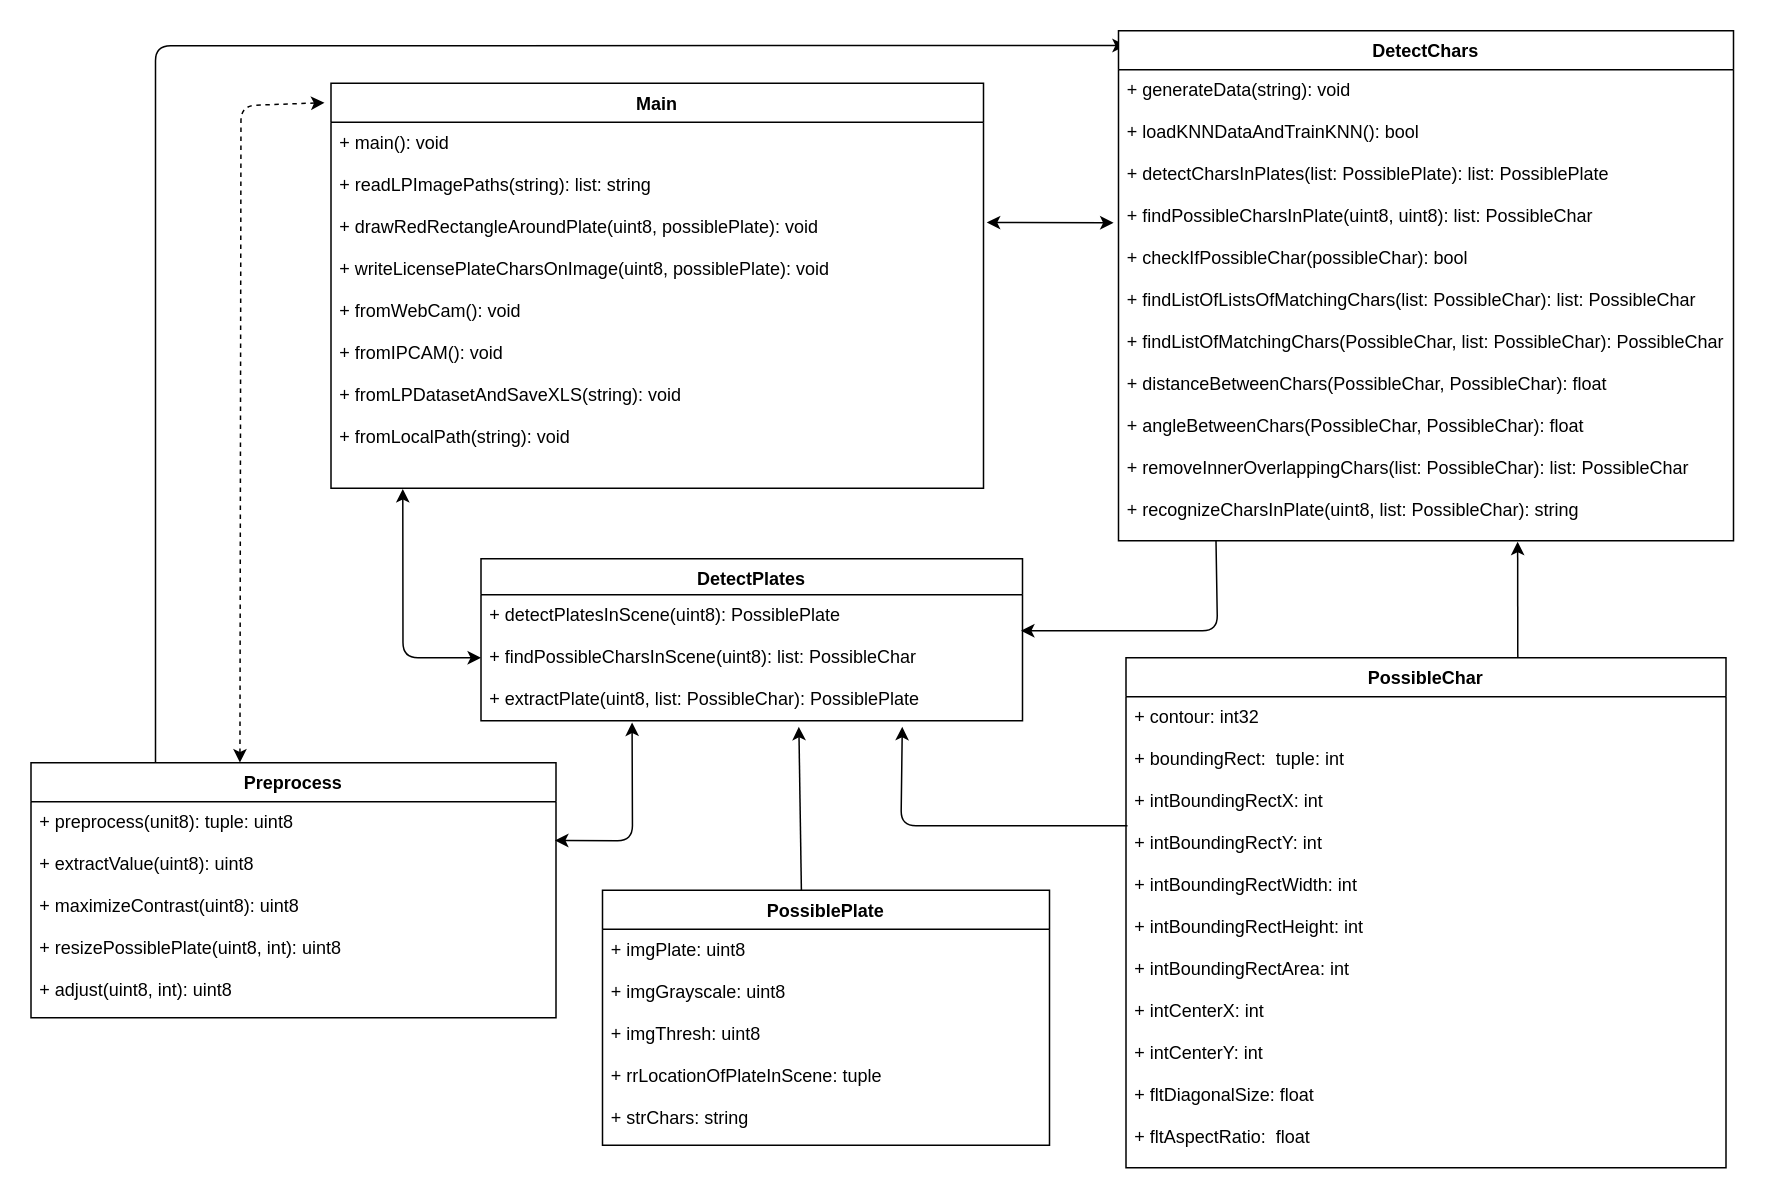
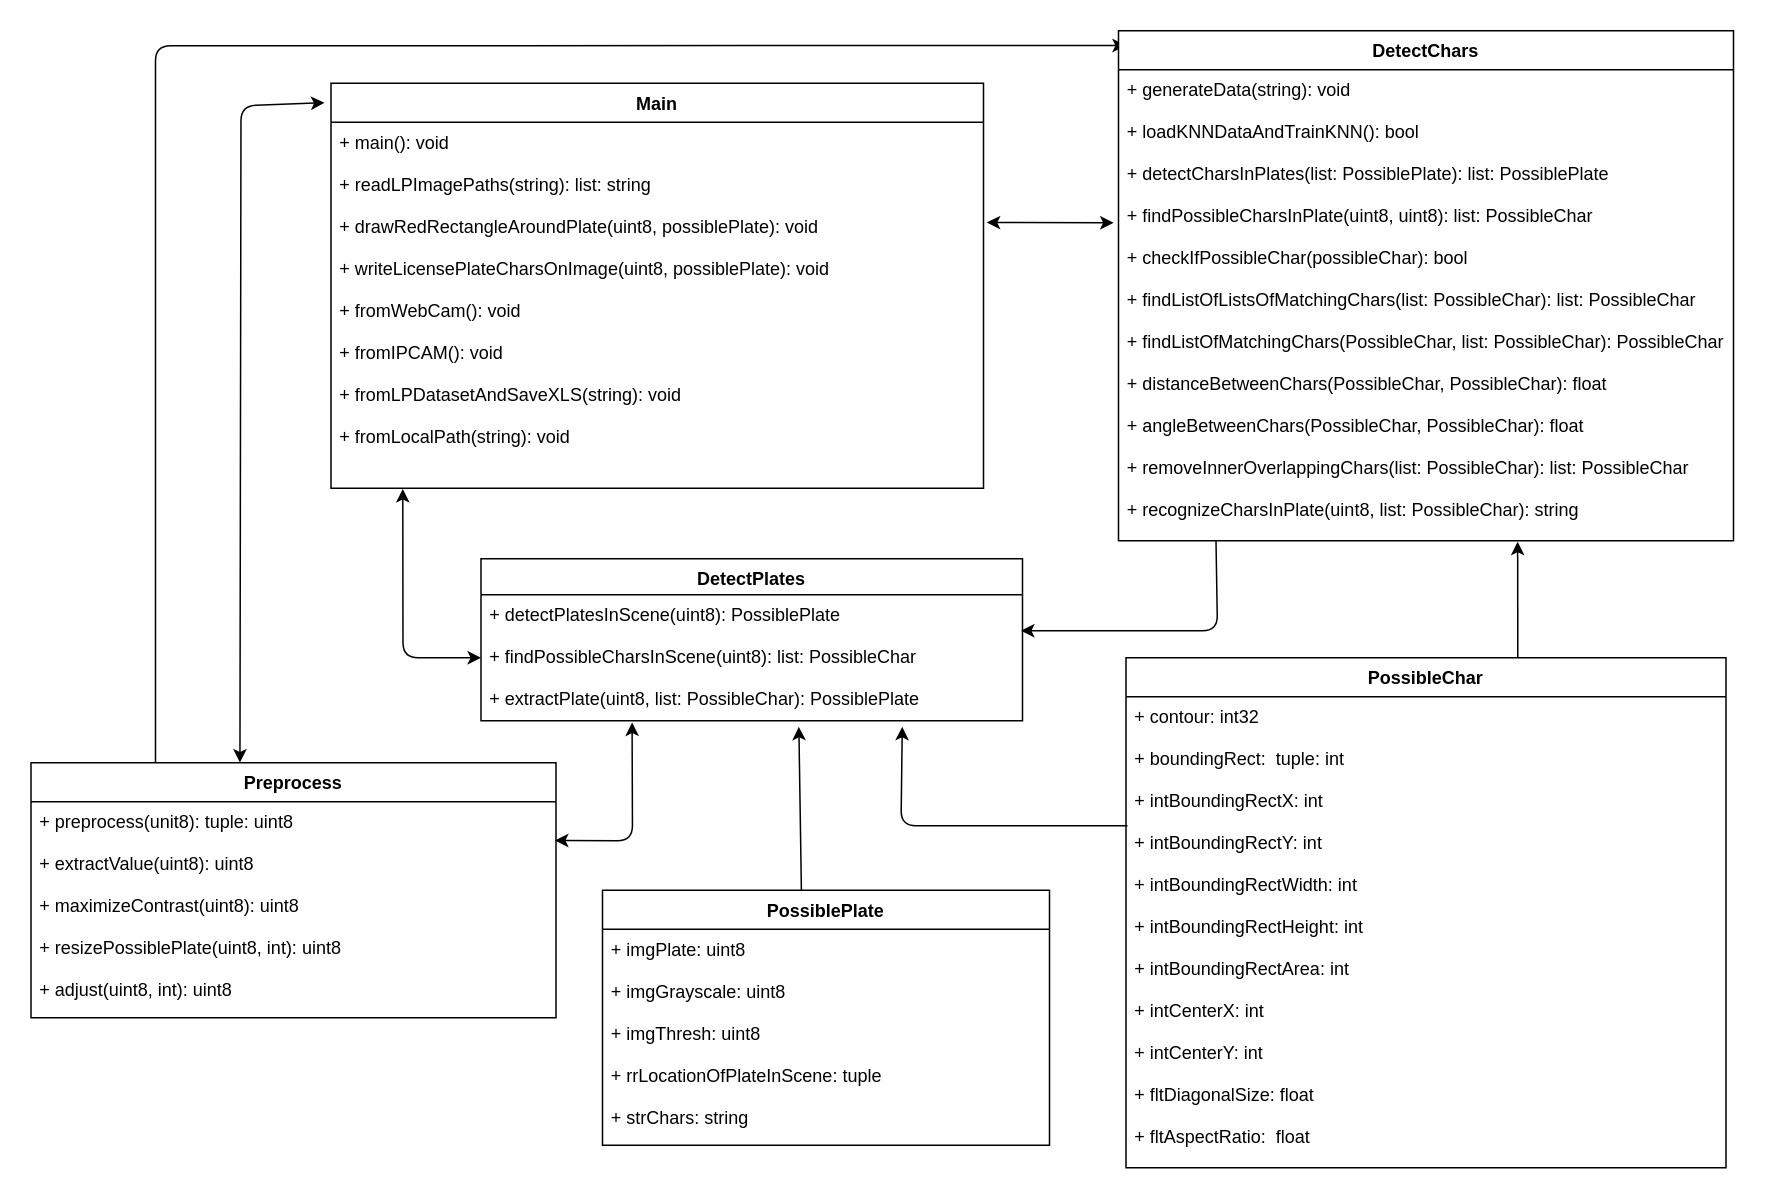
edge "Main" -- "Preprocess": style dashed -> solid
